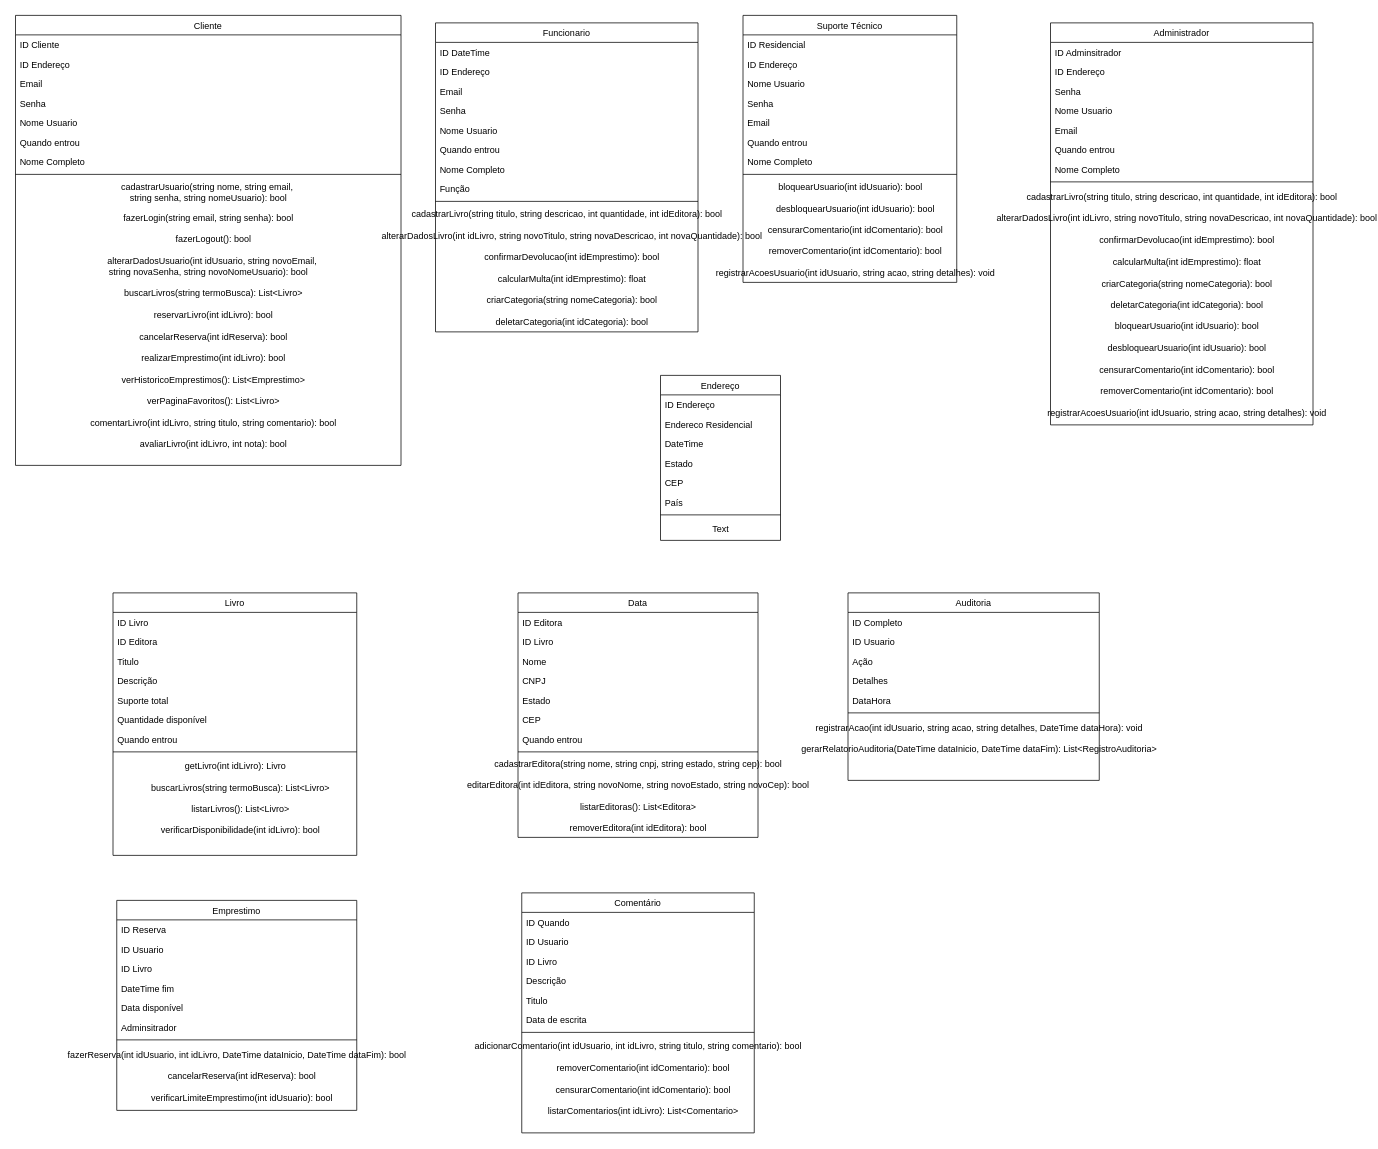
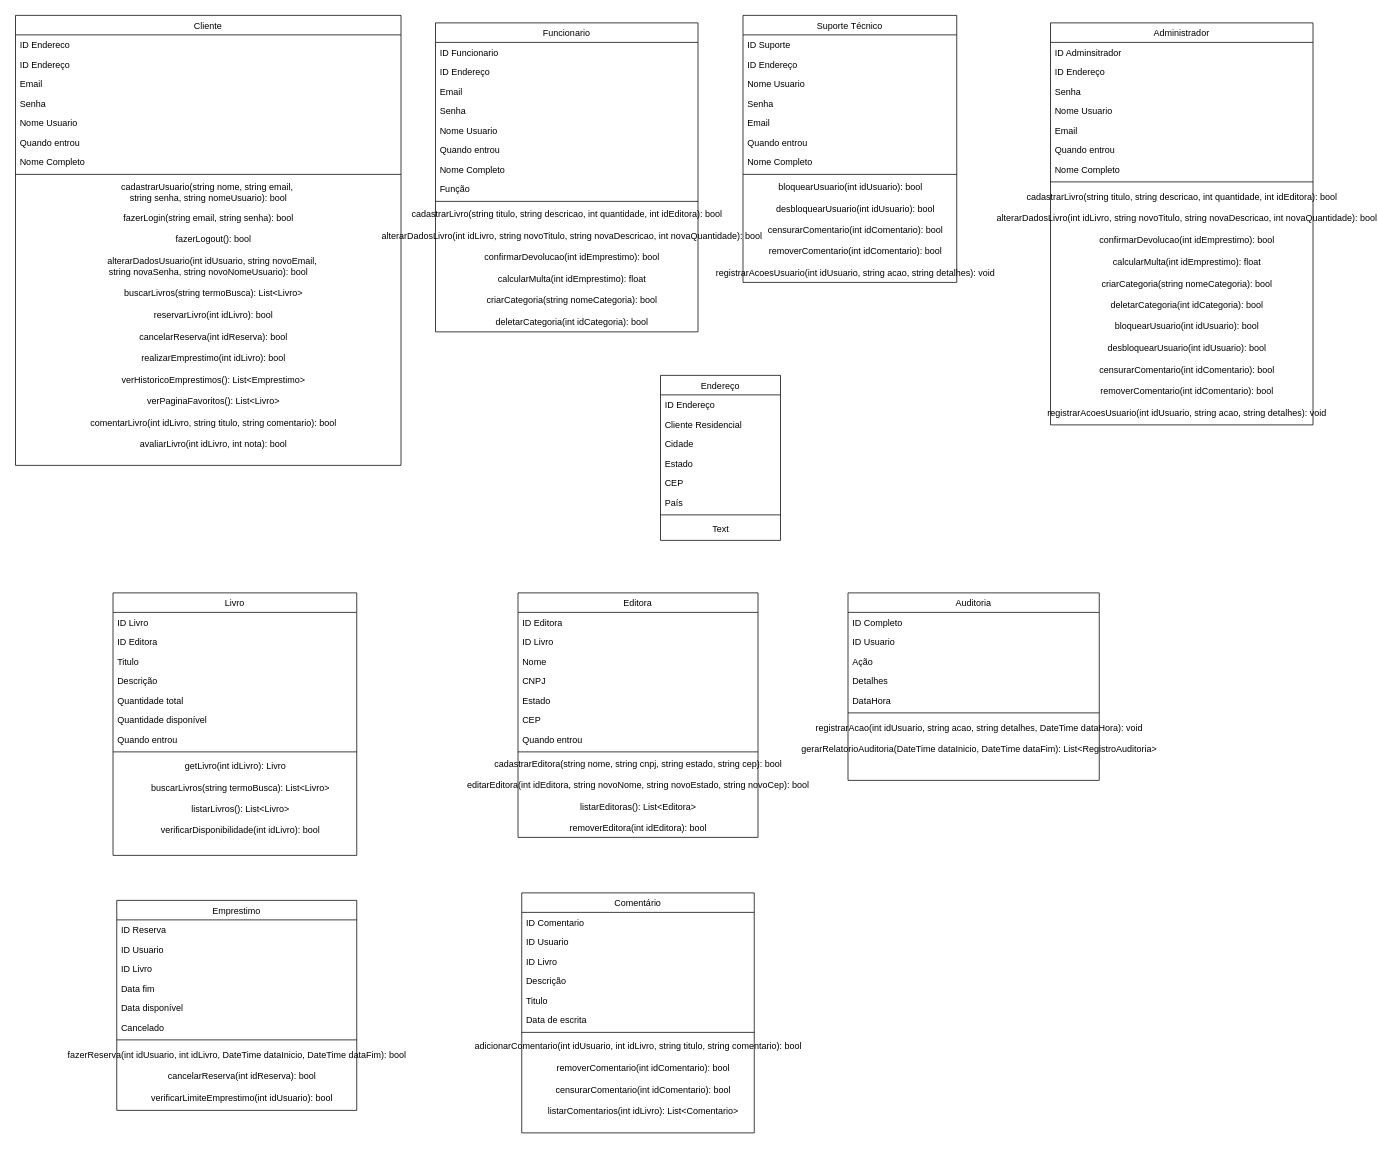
node "ID Cliente": label "ID Cliente" -> "ID Endereco"
node "ID Residencial": label "ID Residencial" -> "ID Suporte"
node "ID DateTime": label "ID DateTime" -> "ID Funcionario"
node "Endereco Residencial": label "Endereco Residencial" -> "Cliente Residencial"
node "DateTime": label "DateTime" -> "Cidade"
node "Data": label "Data" -> "Editora"
node "Suporte total": label "Suporte total" -> "Quantidade total"
node "ID Quando": label "ID Quando" -> "ID Comentario"
node "DateTime fim": label "DateTime fim" -> "Data fim"
node "Adminsitrador": label "Adminsitrador" -> "Cancelado"
